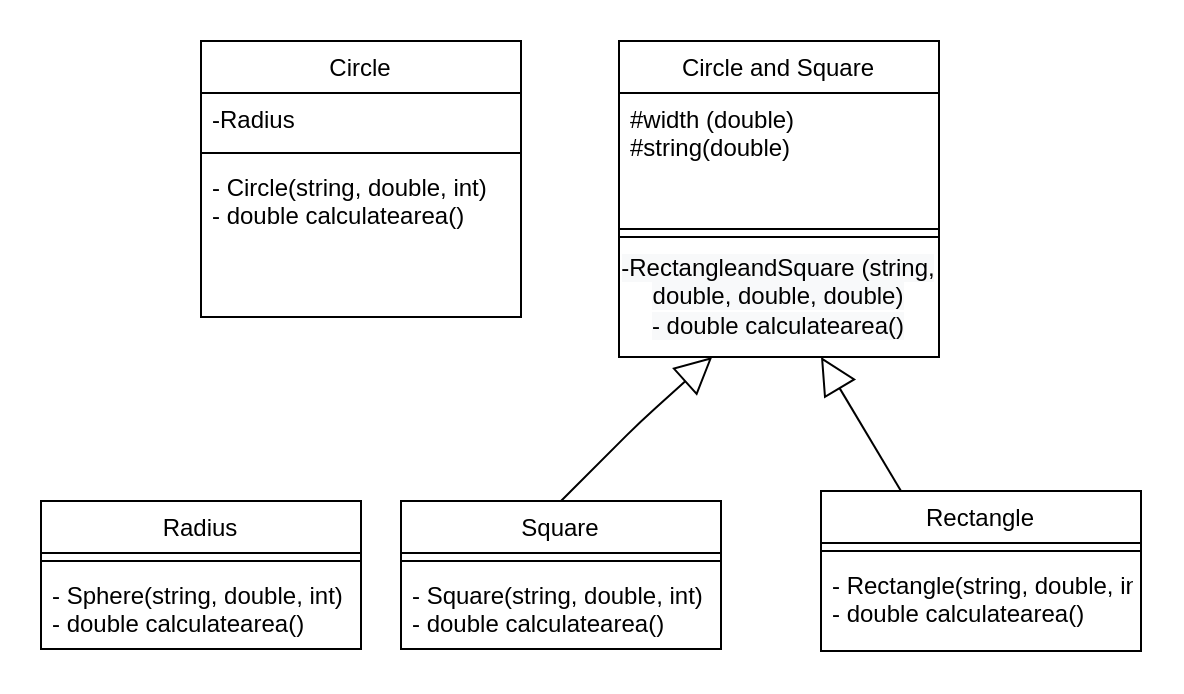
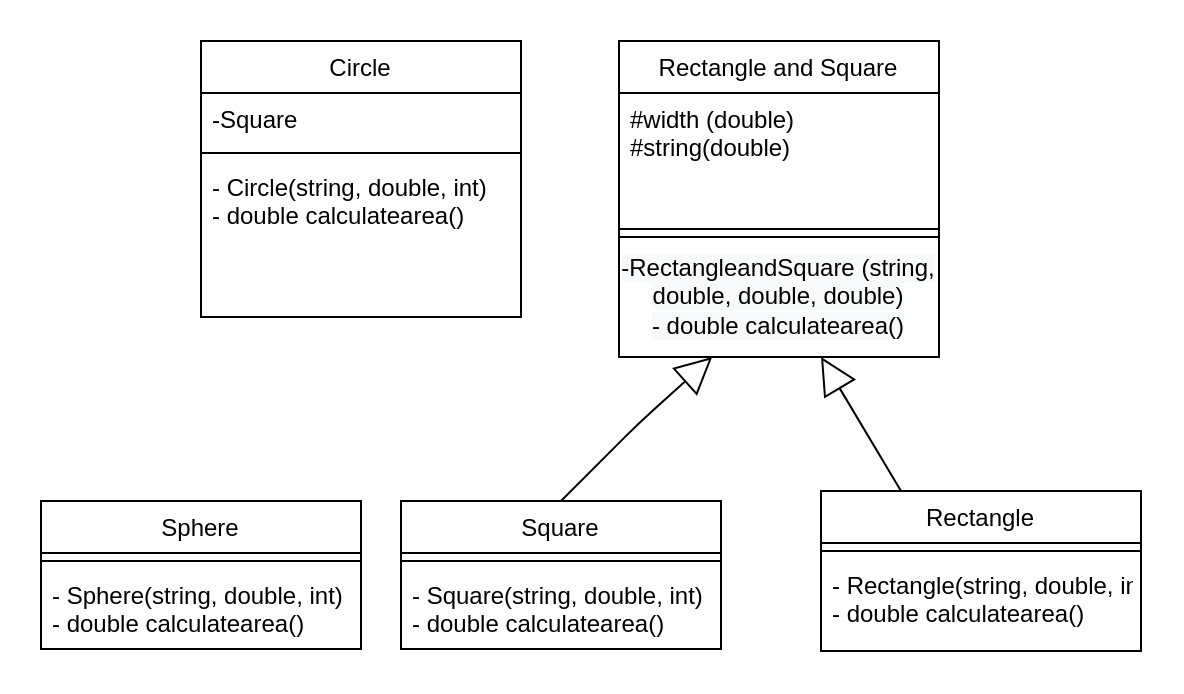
node "Circle and Square": label "Circle and Square" -> "Rectangle and Square"
node "-Radius": label "-Radius" -> "-Square"
node "Radius": label "Radius" -> "Sphere"
